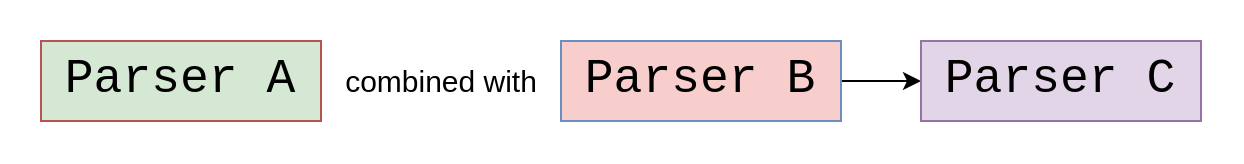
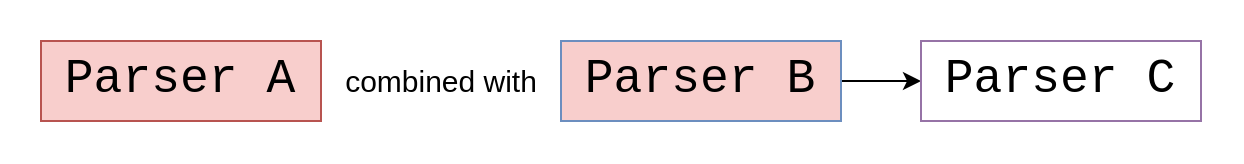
node "Parser A": fillcolor #d5e8d4 -> #f8cecc
node "Parser C": fillcolor #e1d5e7 -> #ffffff
